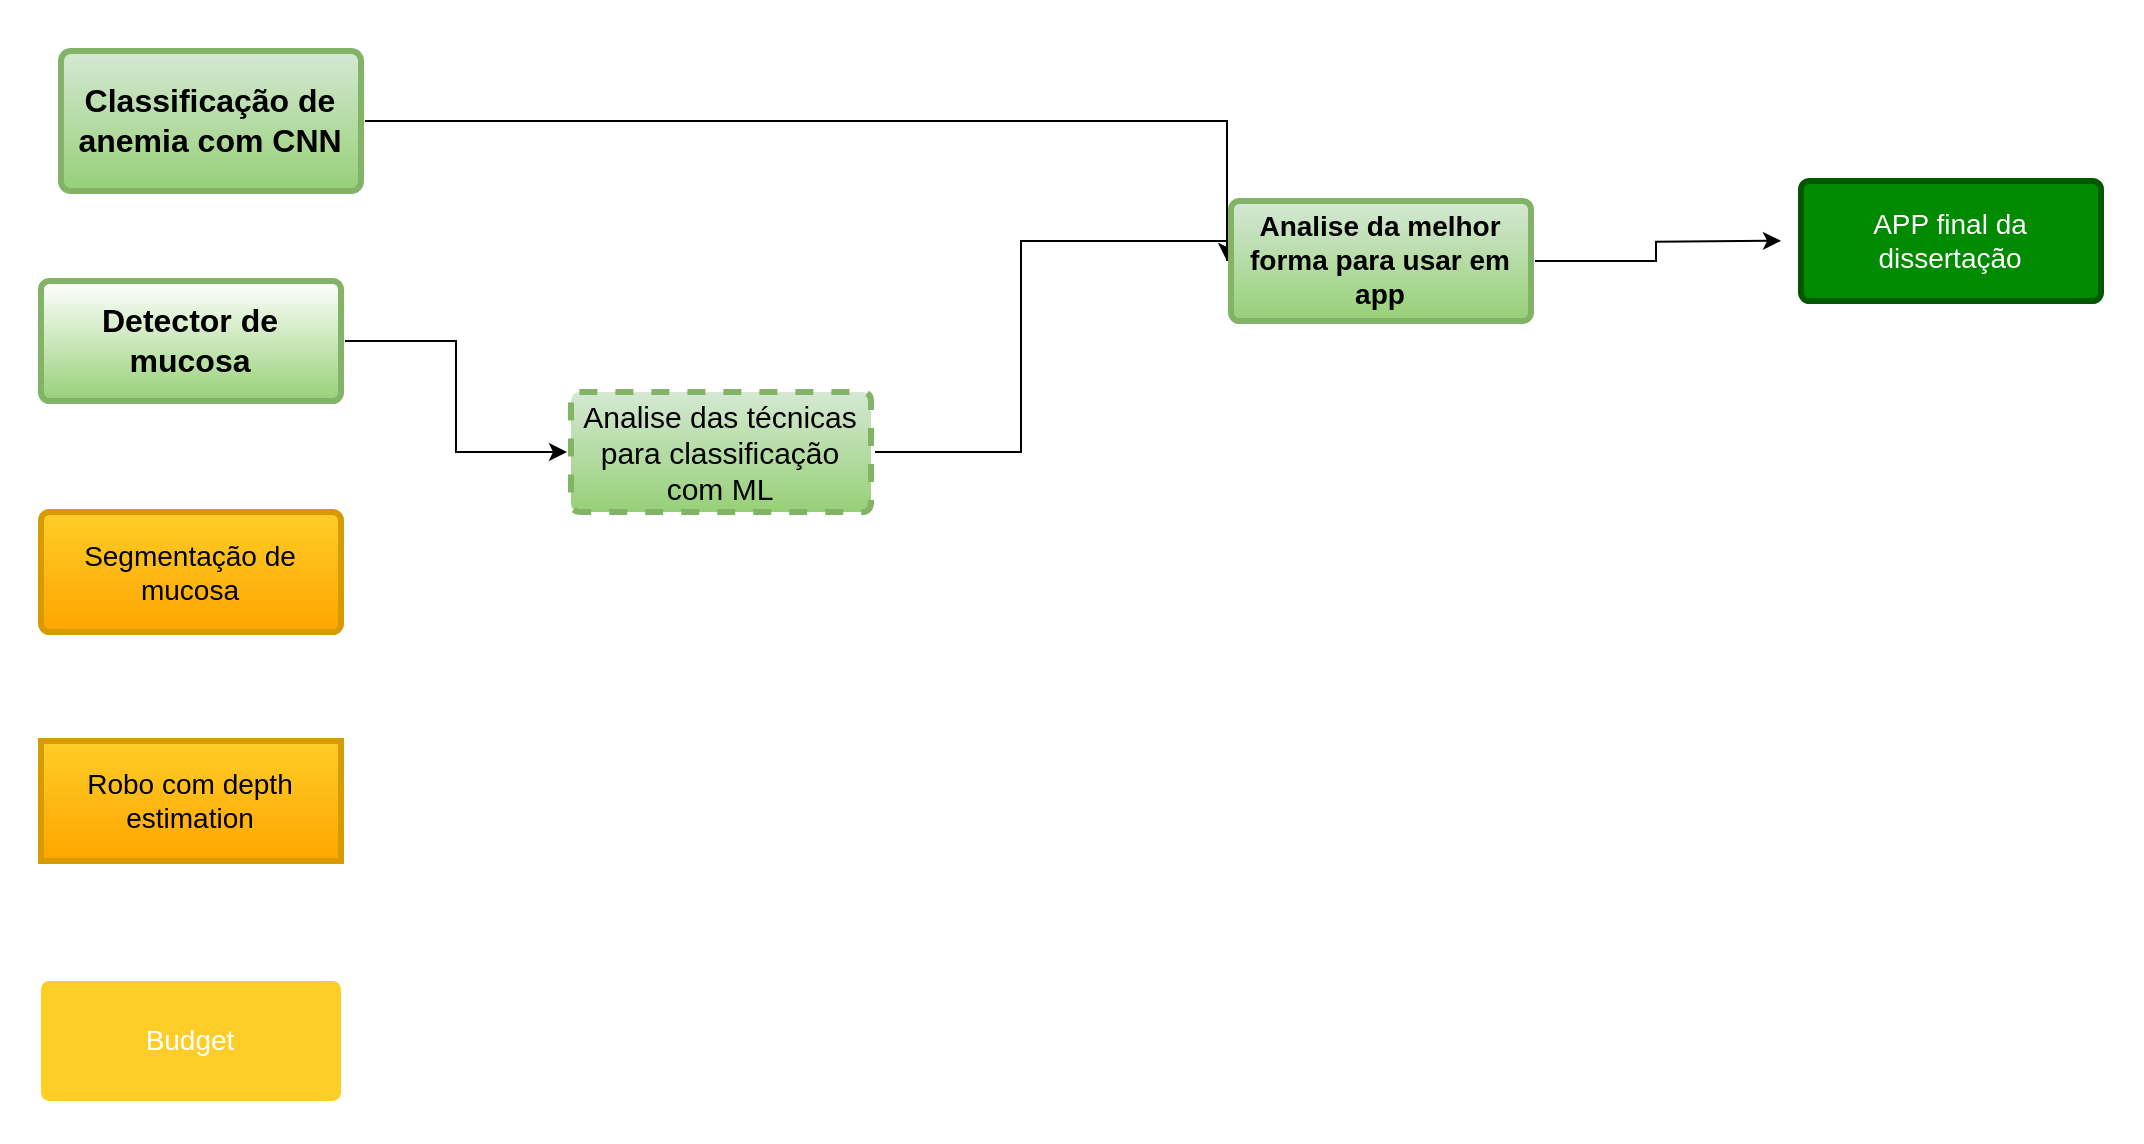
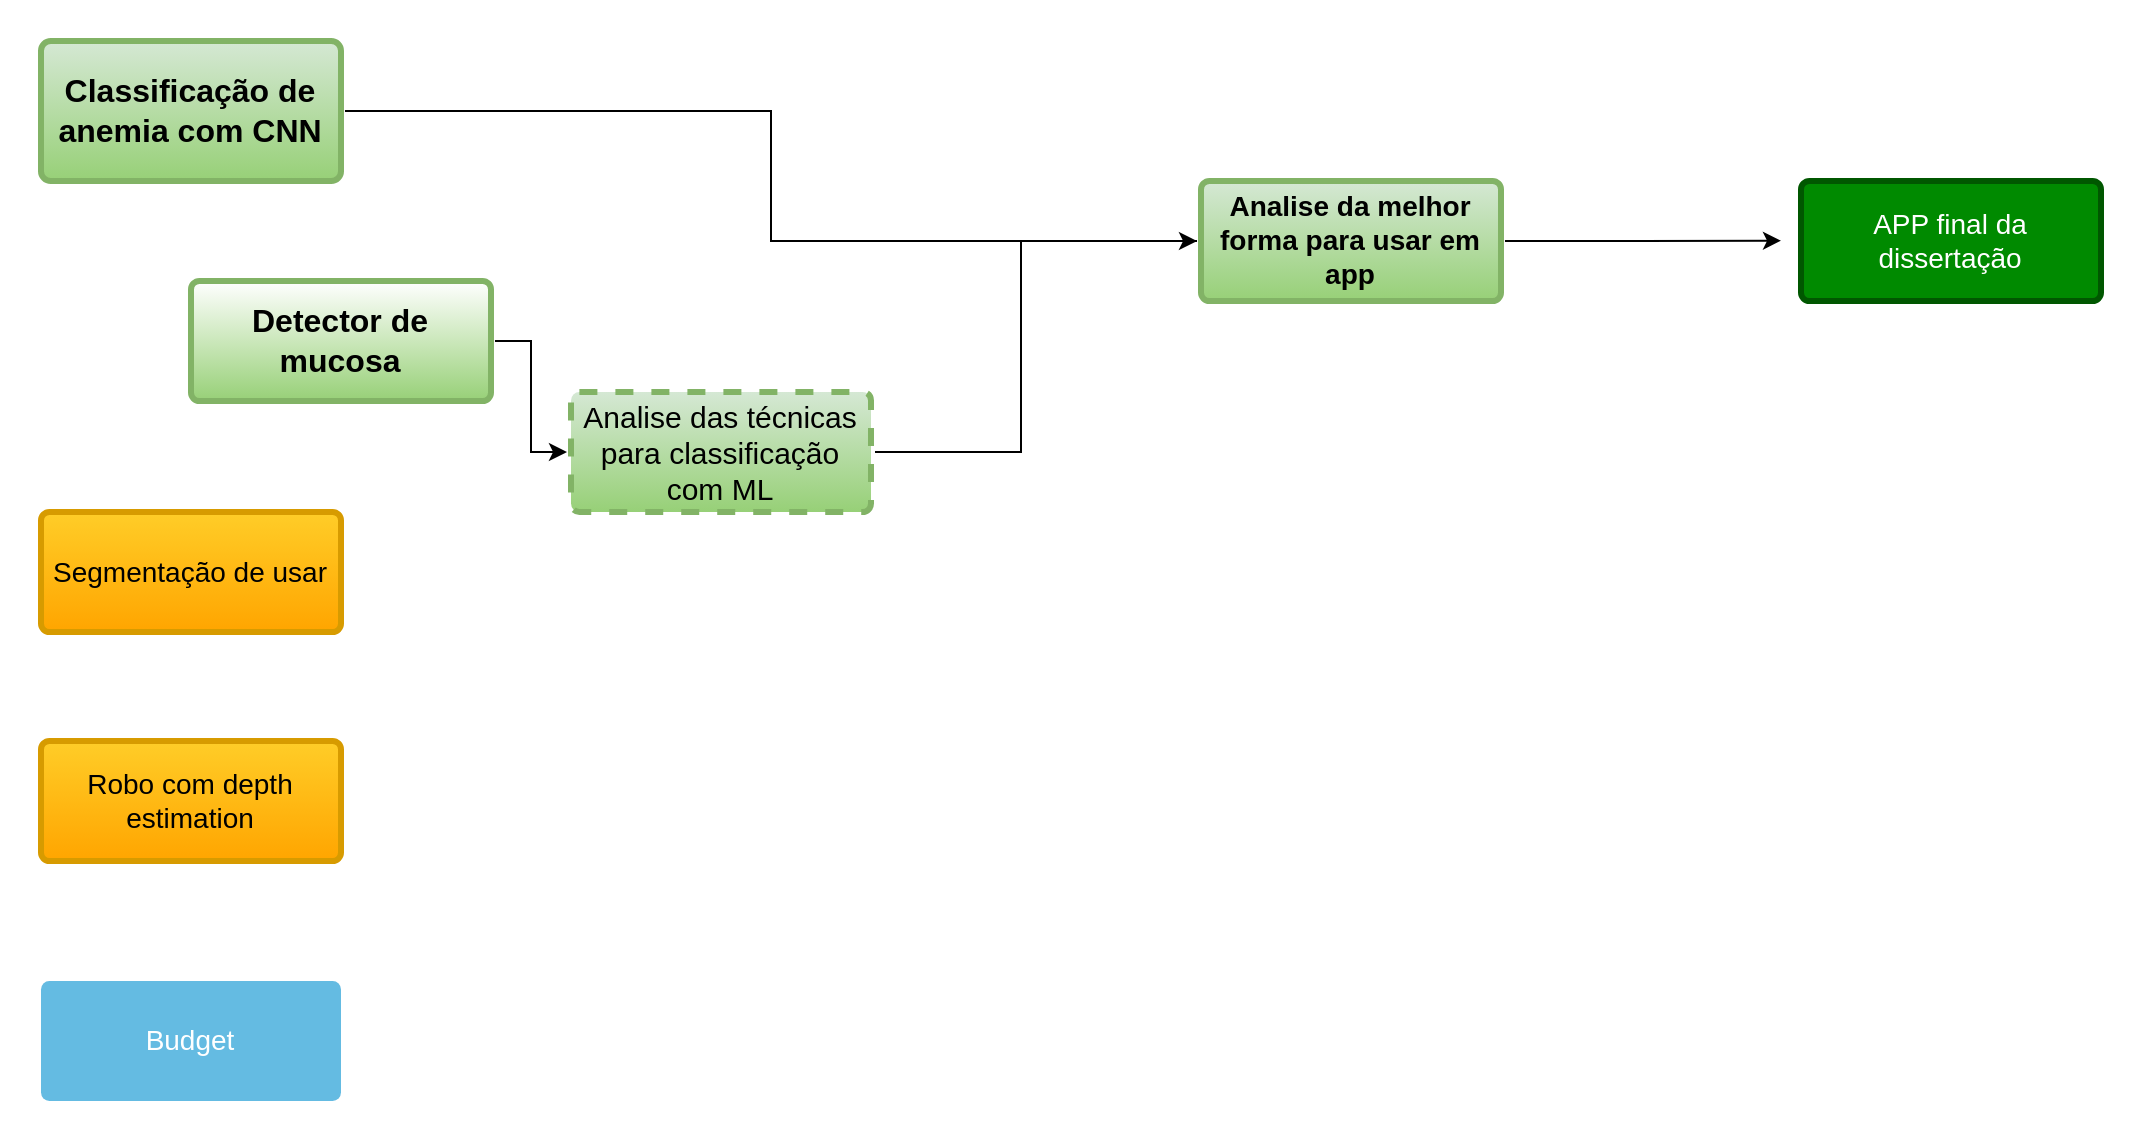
node "Classificação de anemia com CNN": moved (211, 121) -> (191, 111)
node "Analise da melhor forma para usar em app": moved (1381, 261) -> (1351, 241)
node "Detector de mucosa": moved (191, 341) -> (341, 341)
node "Segmentação de mucosa": label "Segmentação de mucosa" -> "Segmentação de usar"
node "Robo com depth estimation": shape rectangle -> rounded rectangle
node "Budget": fillcolor #ffcd28 -> #64bbe2
